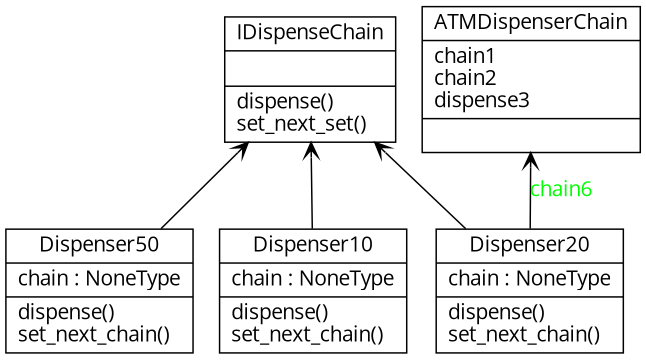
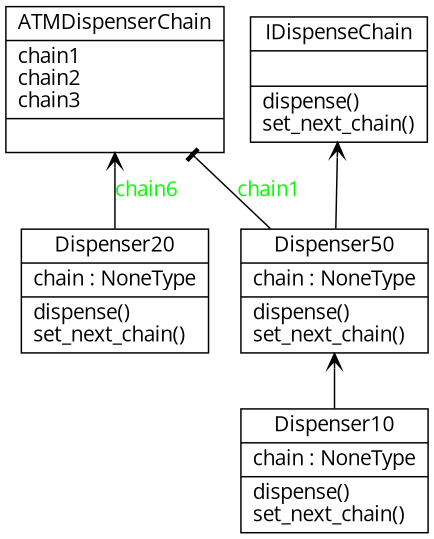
node "ATMDispenserChain": text "dispense3" -> "chain3"
node "IDispenseChain": text "set_next_set()" -> "set_next_chain()"
edge "Dispenser20" -> "IDispenseChain": removed
edge "Dispenser50" -> "ATMDispenserChain": added, label "chain1"
edge "Dispenser10" -> "IDispenseChain": now "Dispenser10" -> "Dispenser50"
